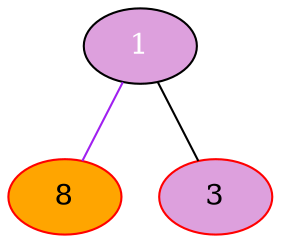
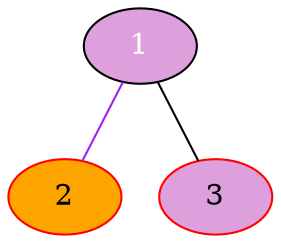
node "8": label "8" -> "2"
